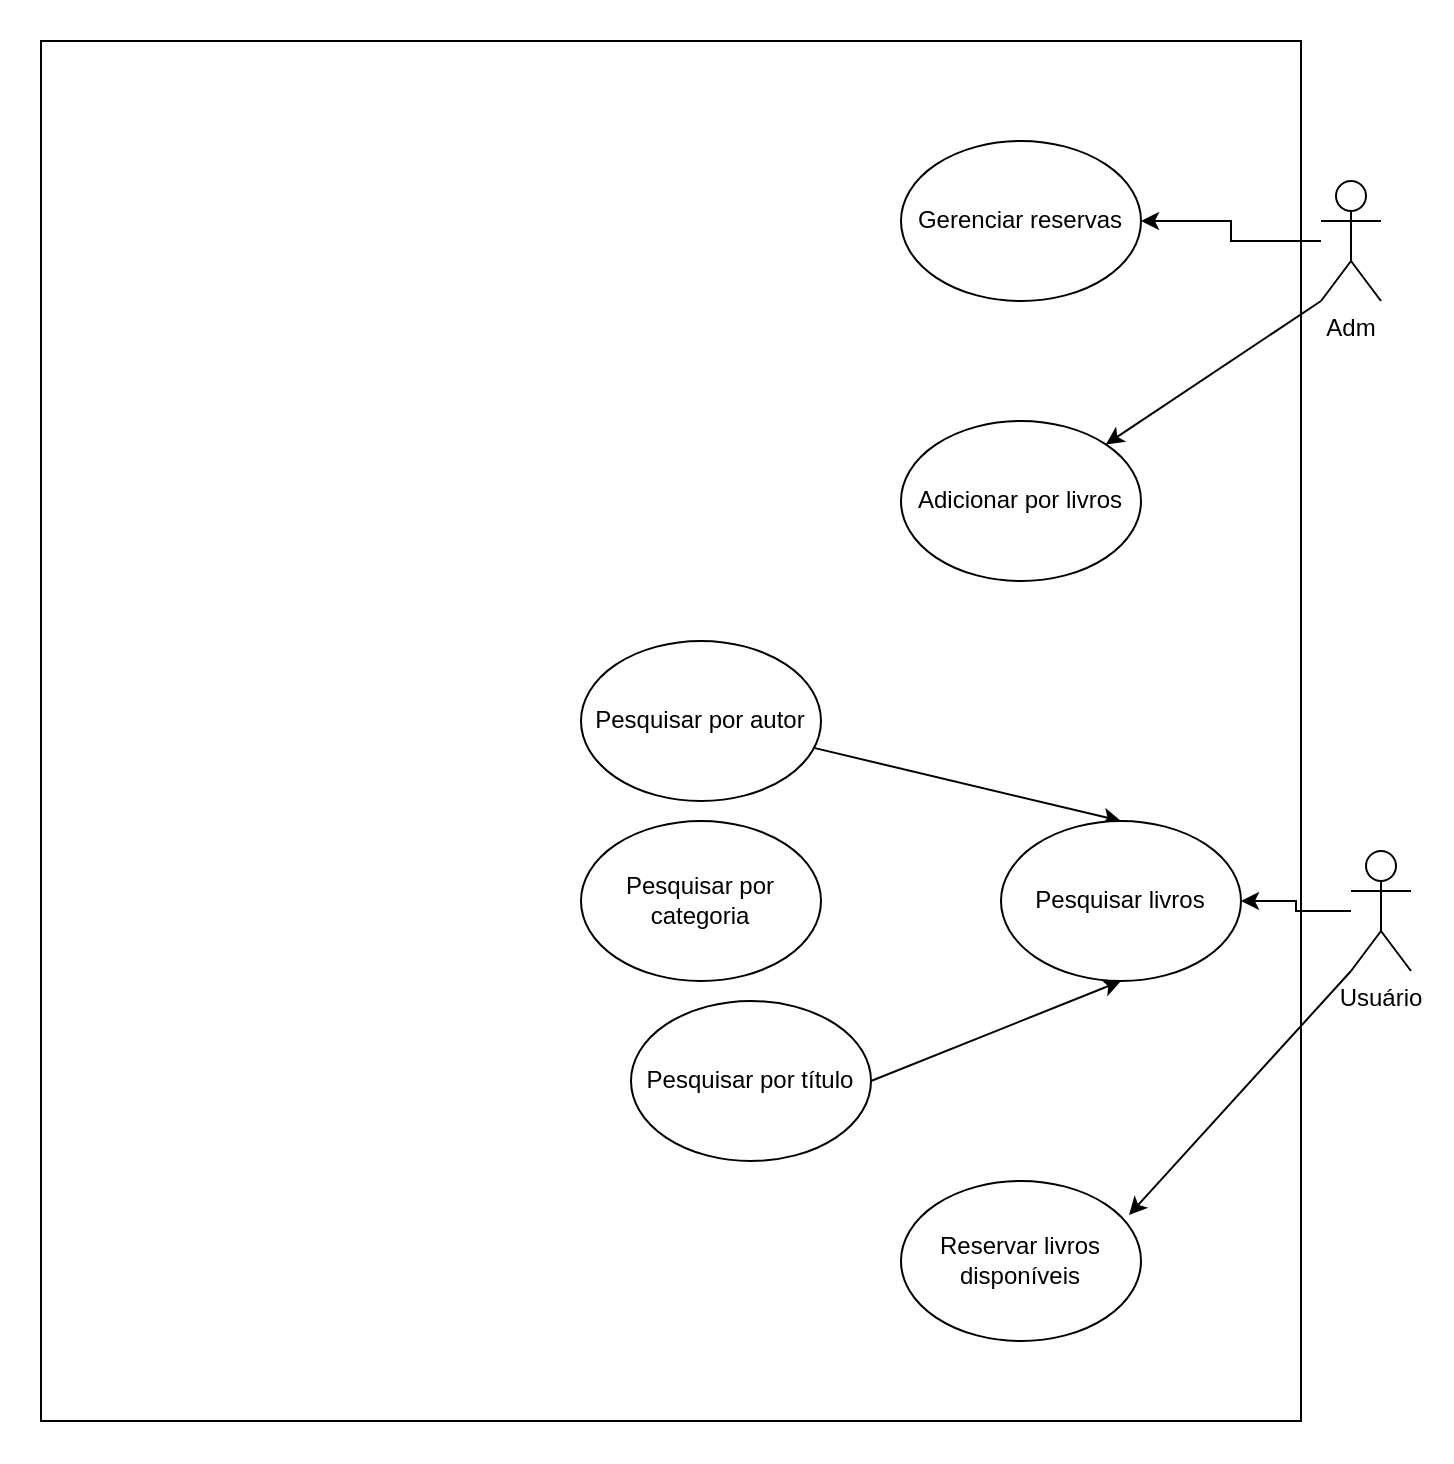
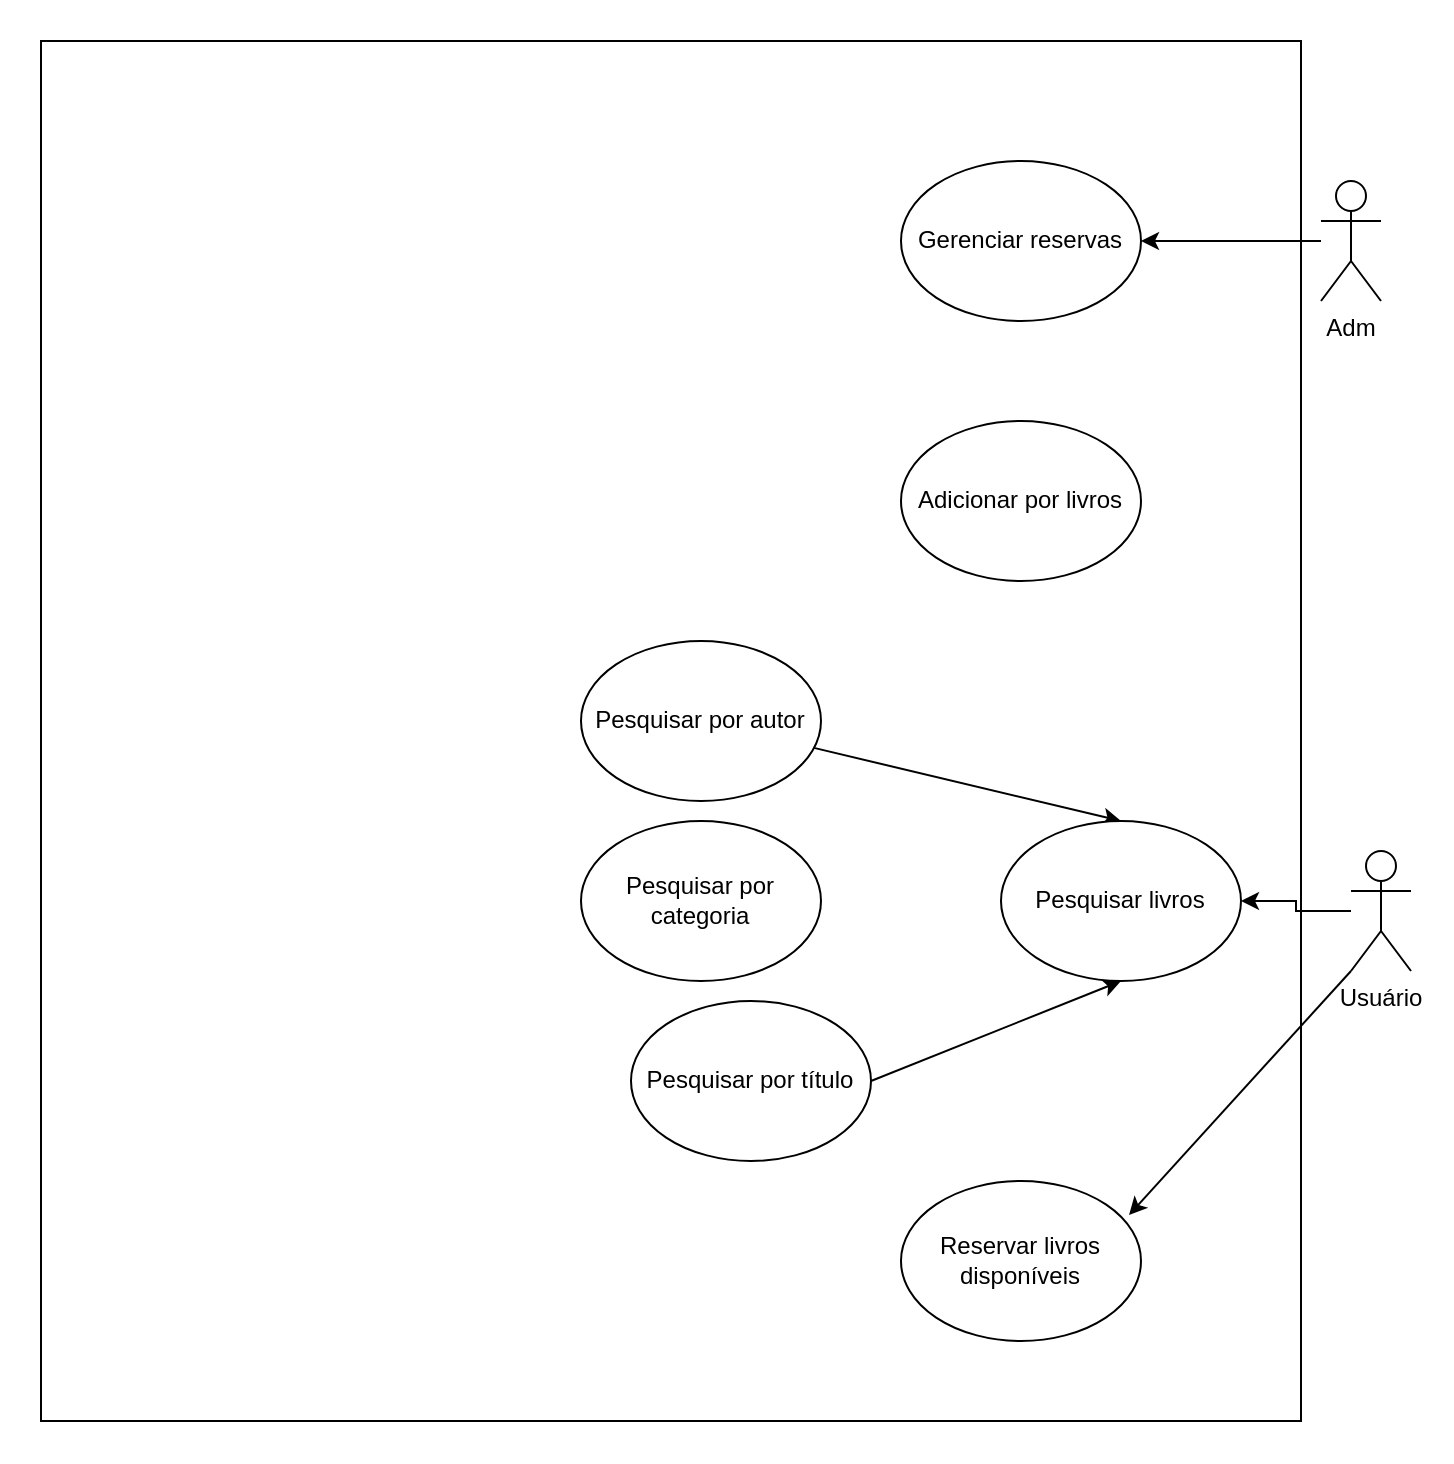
node "Gerenciar reservas": moved (1021, 221) -> (1021, 241)
edge "Adm" -> "Adicionar por livros": removed
